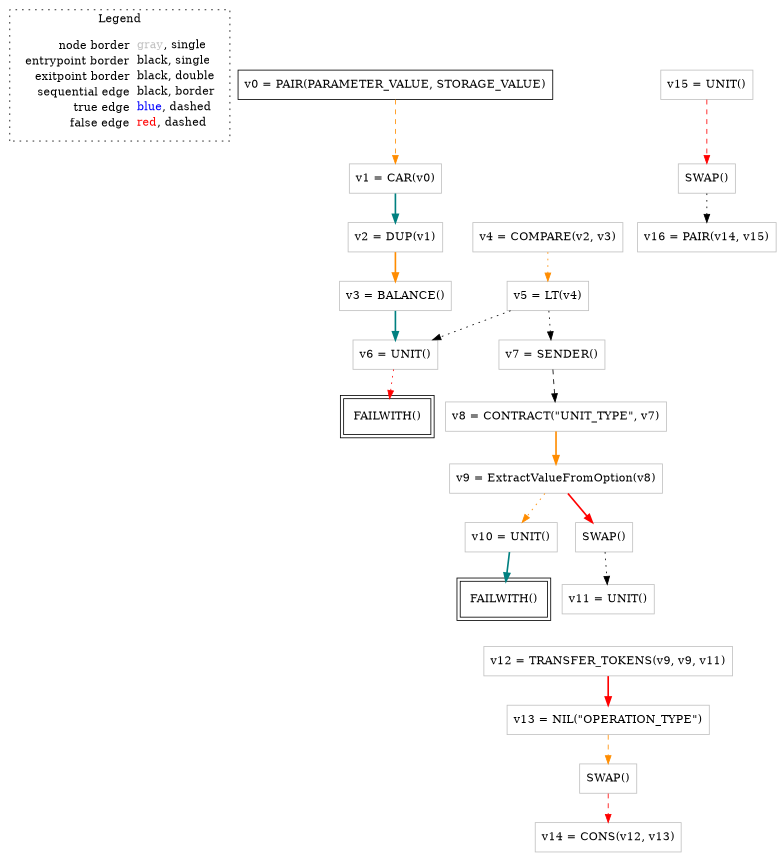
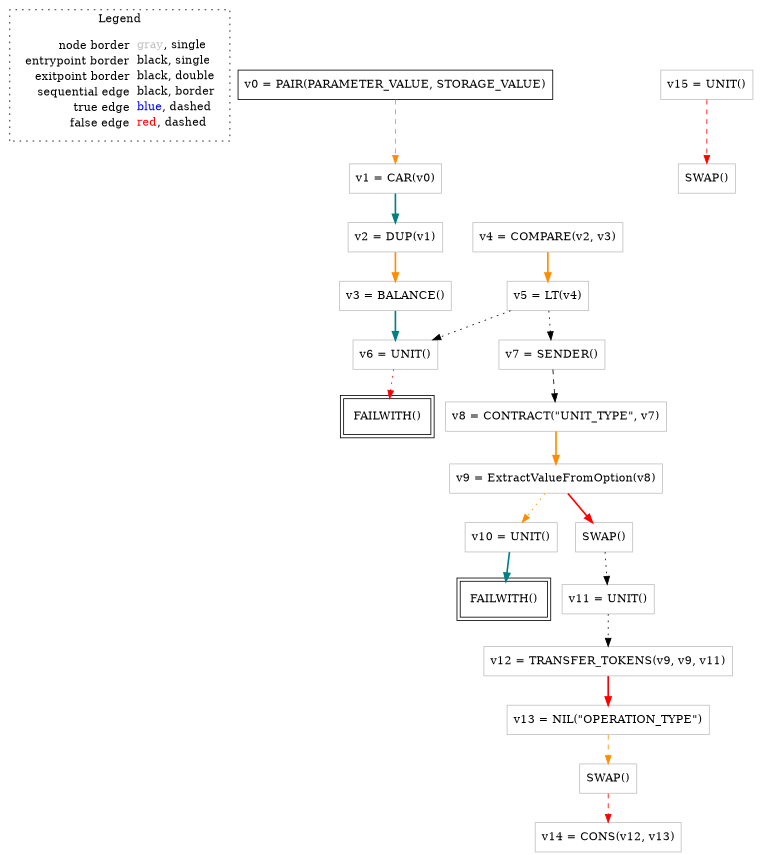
node "v16 = PAIR(v14, v15)": removed
edge "v4 = COMPARE(v2, v3)" -> "v5 = LT(v4)": style dotted -> bold
edge "v11 = UNIT()" -> "v12 = TRANSFER_TOKENS(v9, v9, v11)": added
